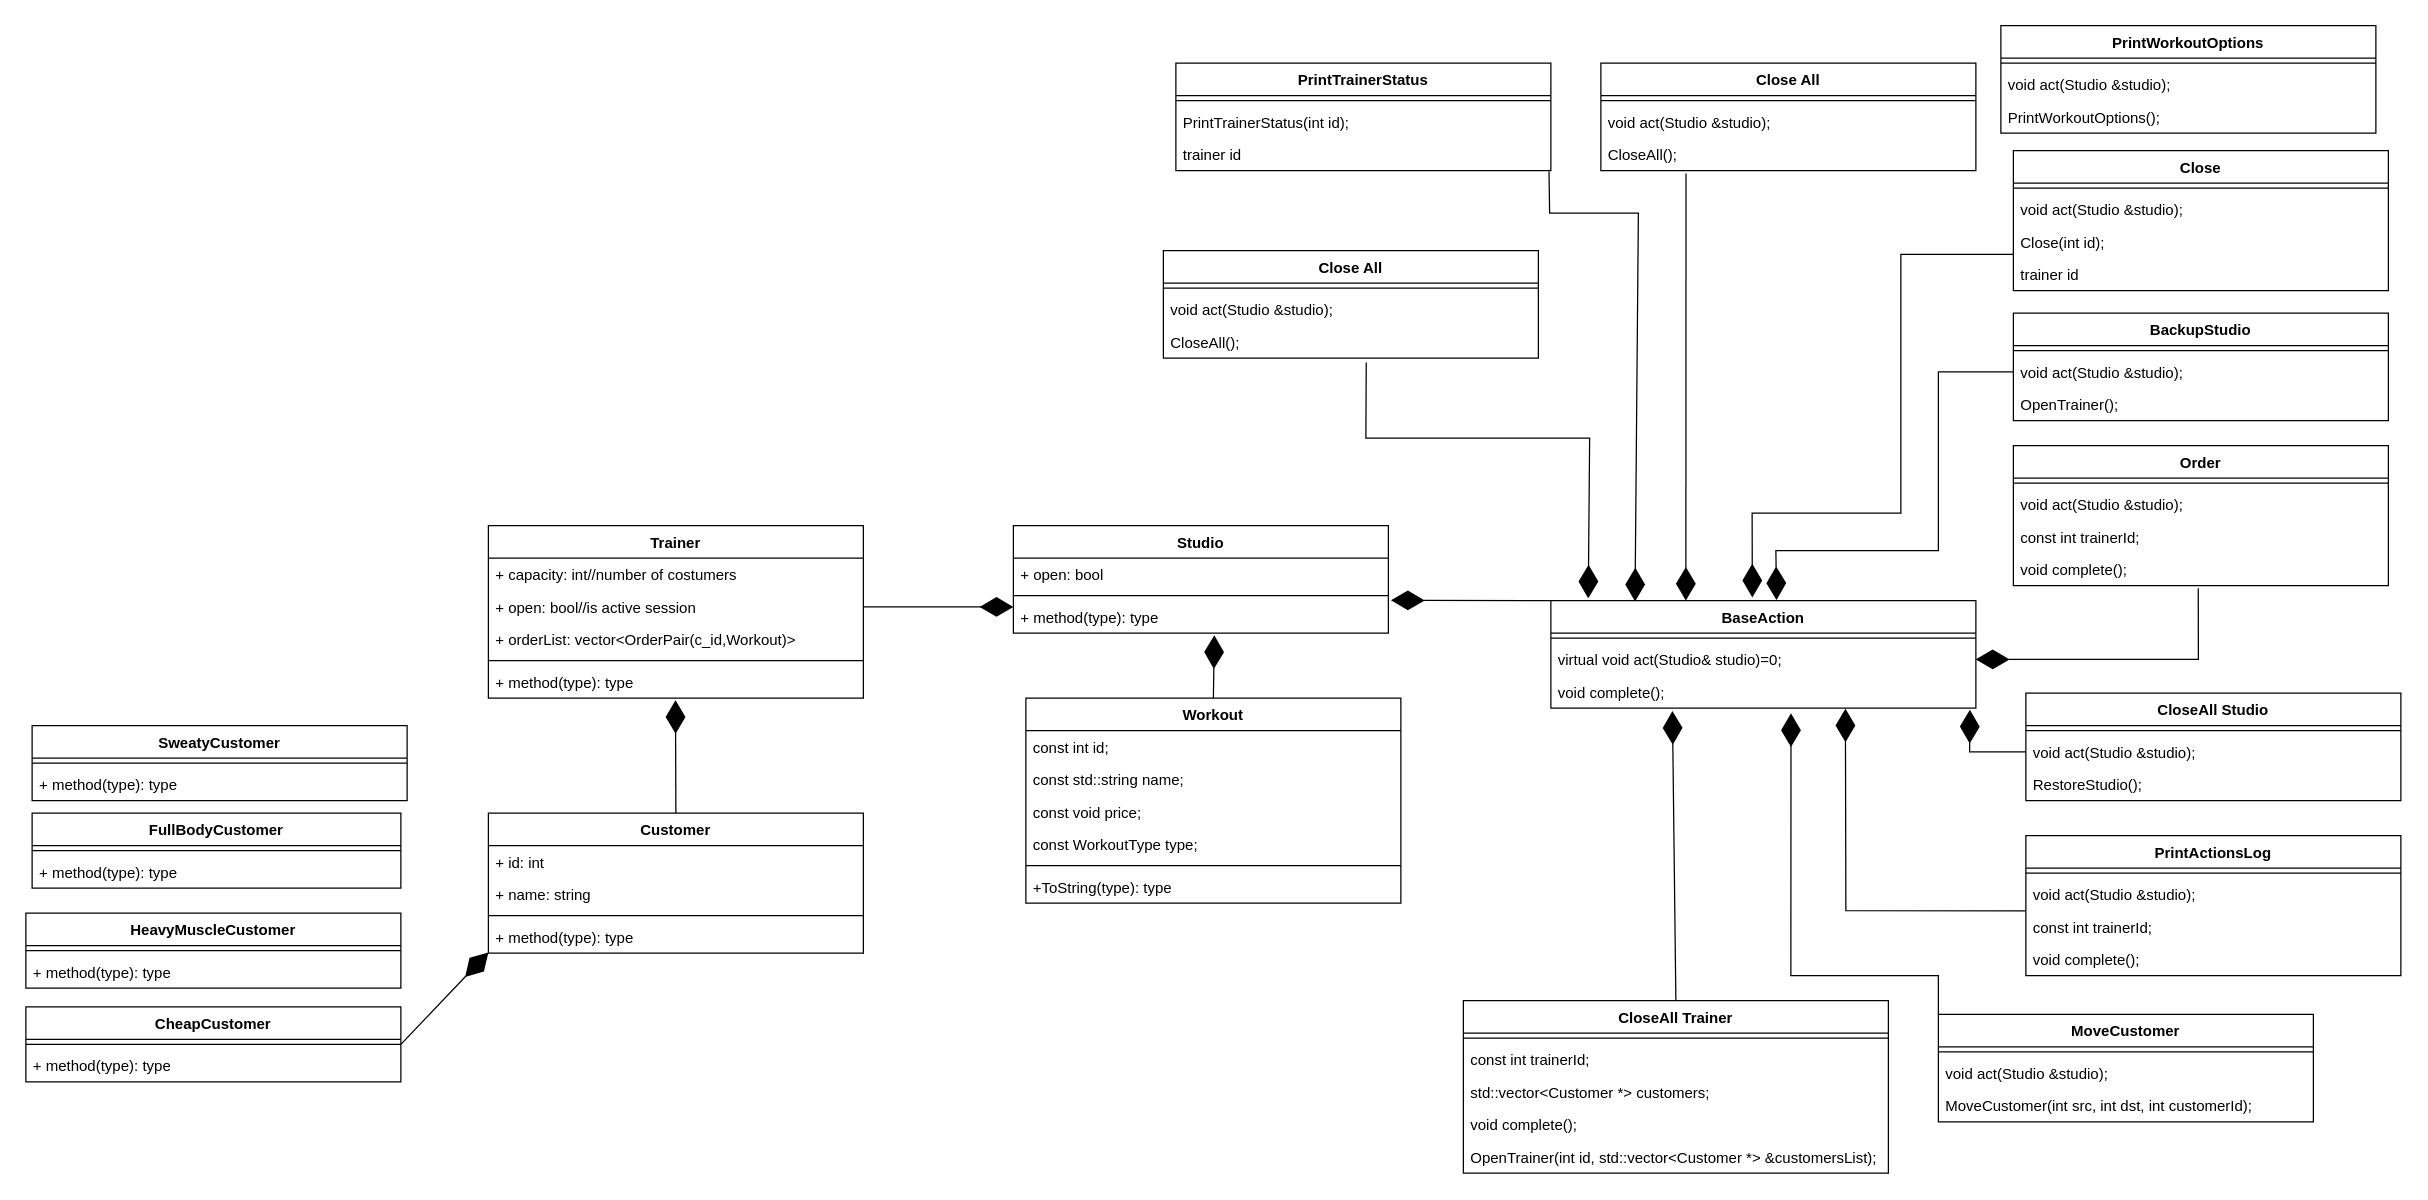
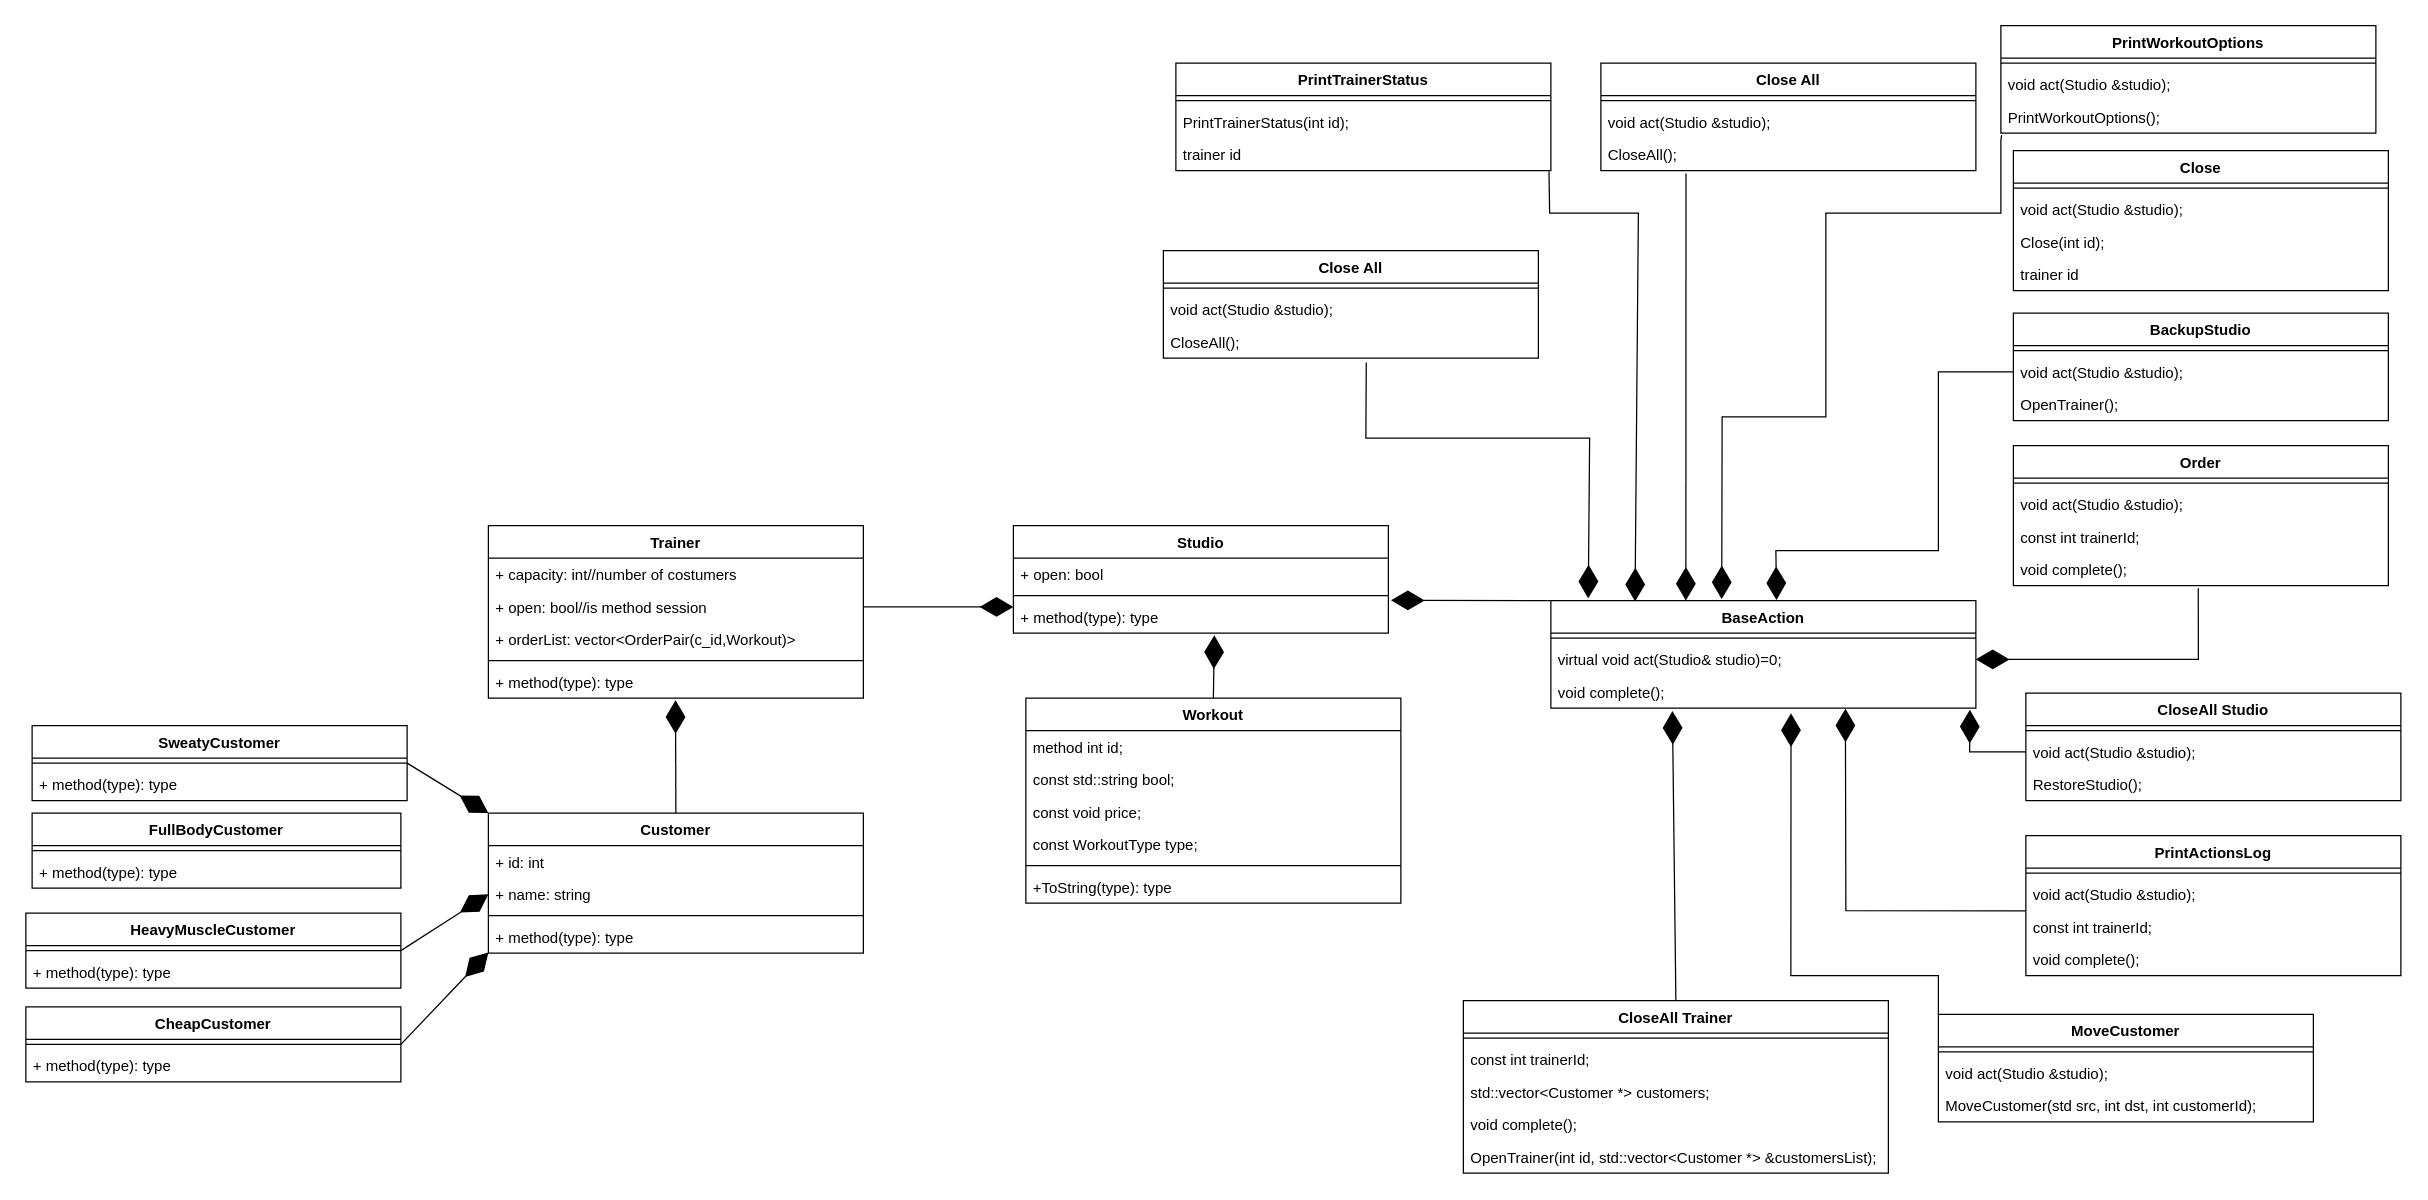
edge "PrintWorkoutOptions();" -> "BaseAction": added
edge "Close(int id);" -> "BaseAction": removed
node "+ open: bool//is active session": label "+ open: bool//is active session" -> "+ open: bool//is method session"
node "const int id;": label "const int id;" -> "method int id;"
edge "SweatyCustomer" -> "Customer": added
node "const std::string name;": label "const std::string name;" -> "const std::string bool;"
edge "HeavyMuscleCustomer" -> "+ name: string": added
node "MoveCustomer(int src, int dst, int customerId);": label "MoveCustomer(int src, int dst, int customerId);" -> "MoveCustomer(std src, int dst, int customerId);"
